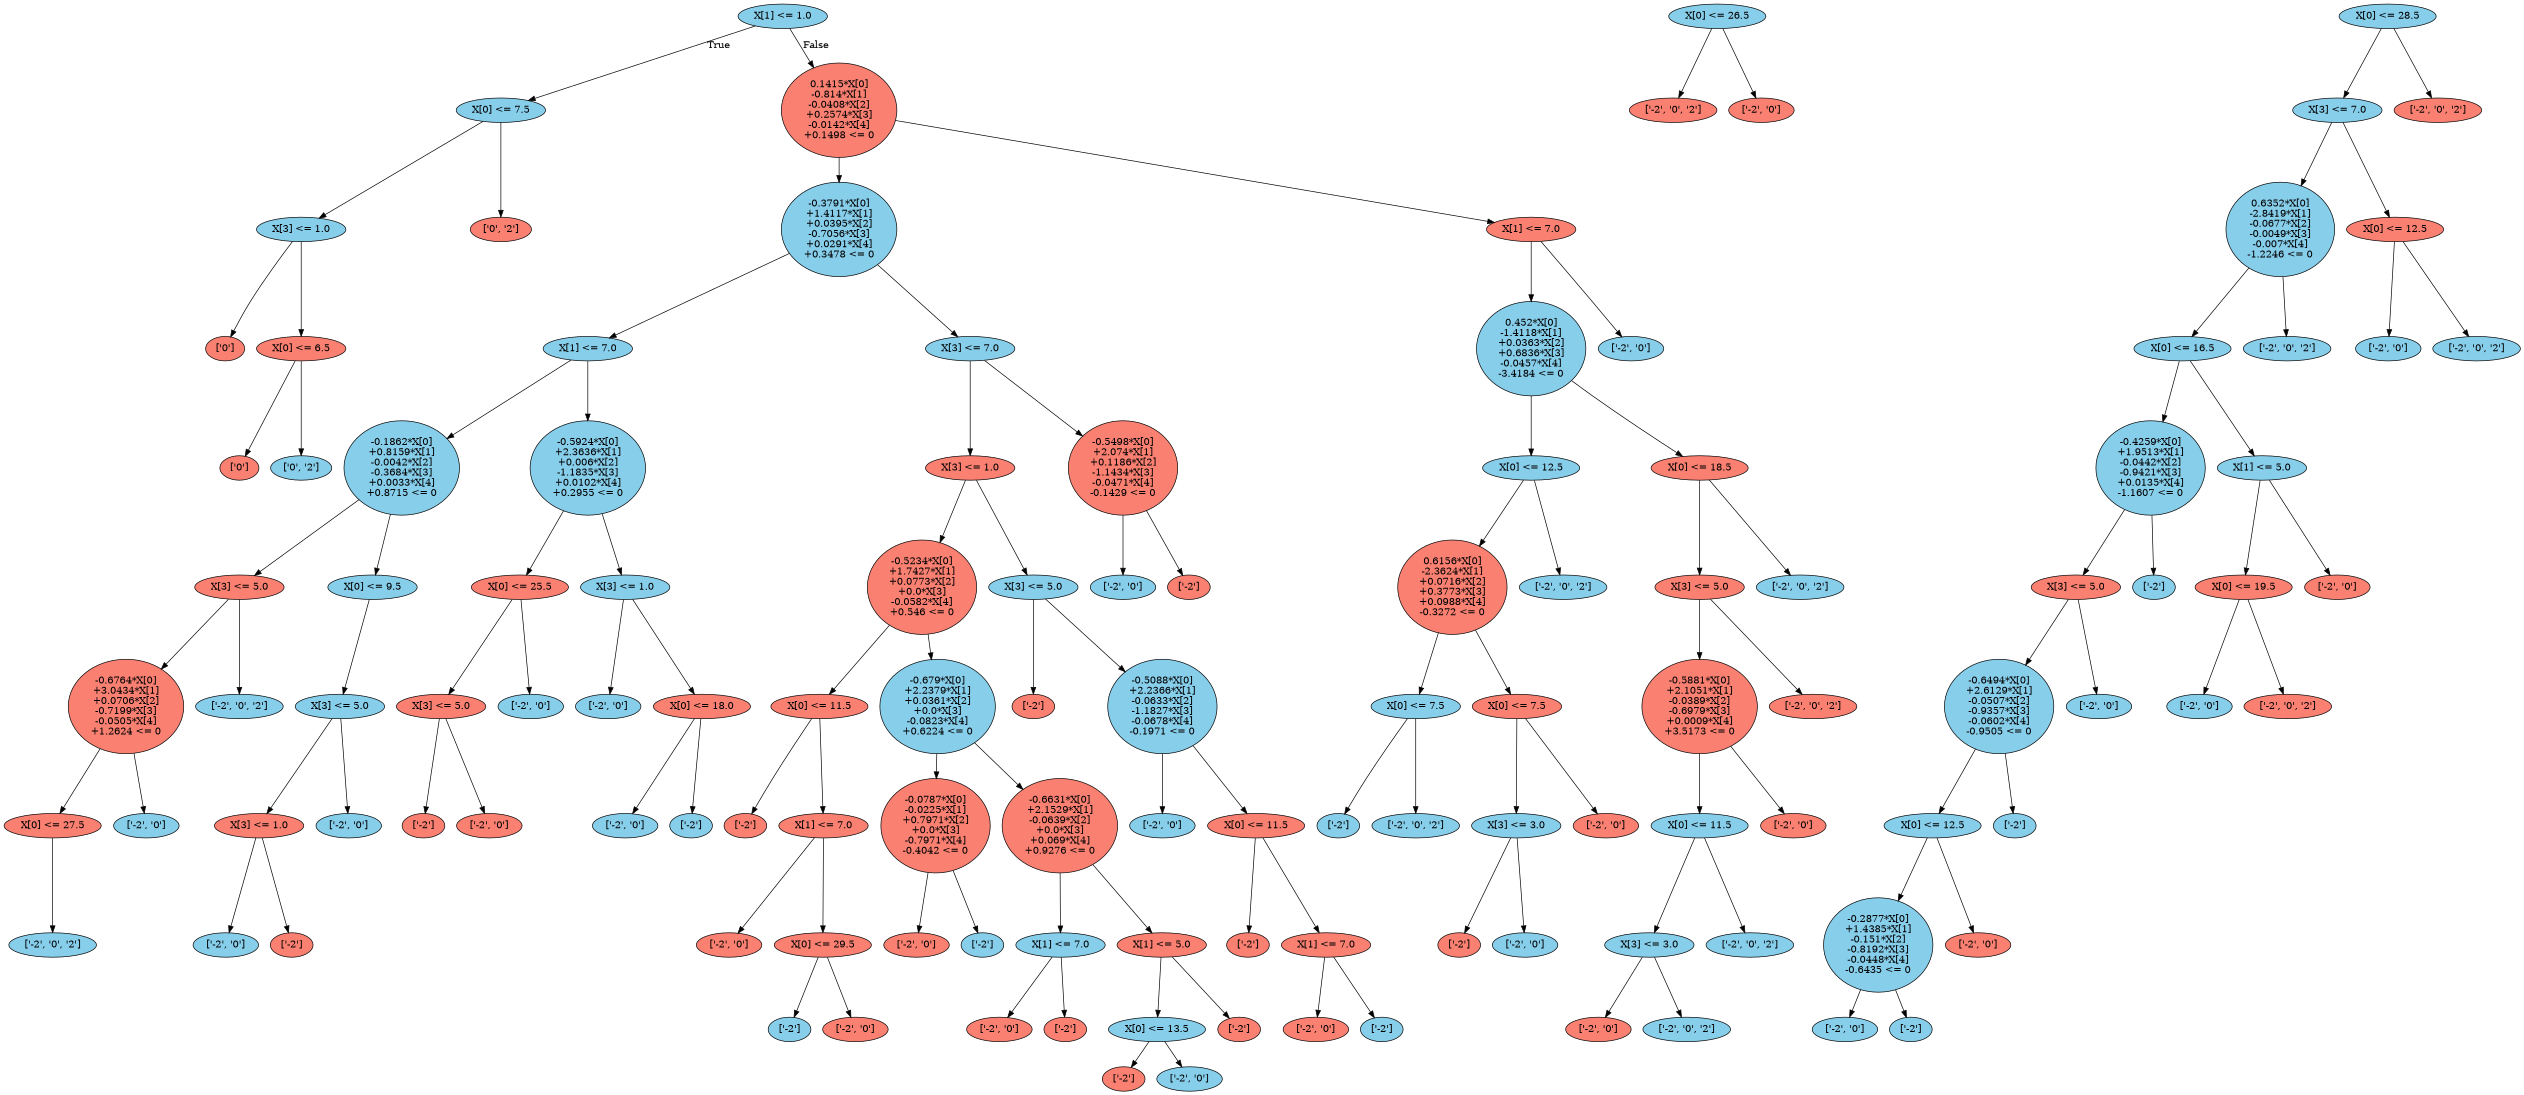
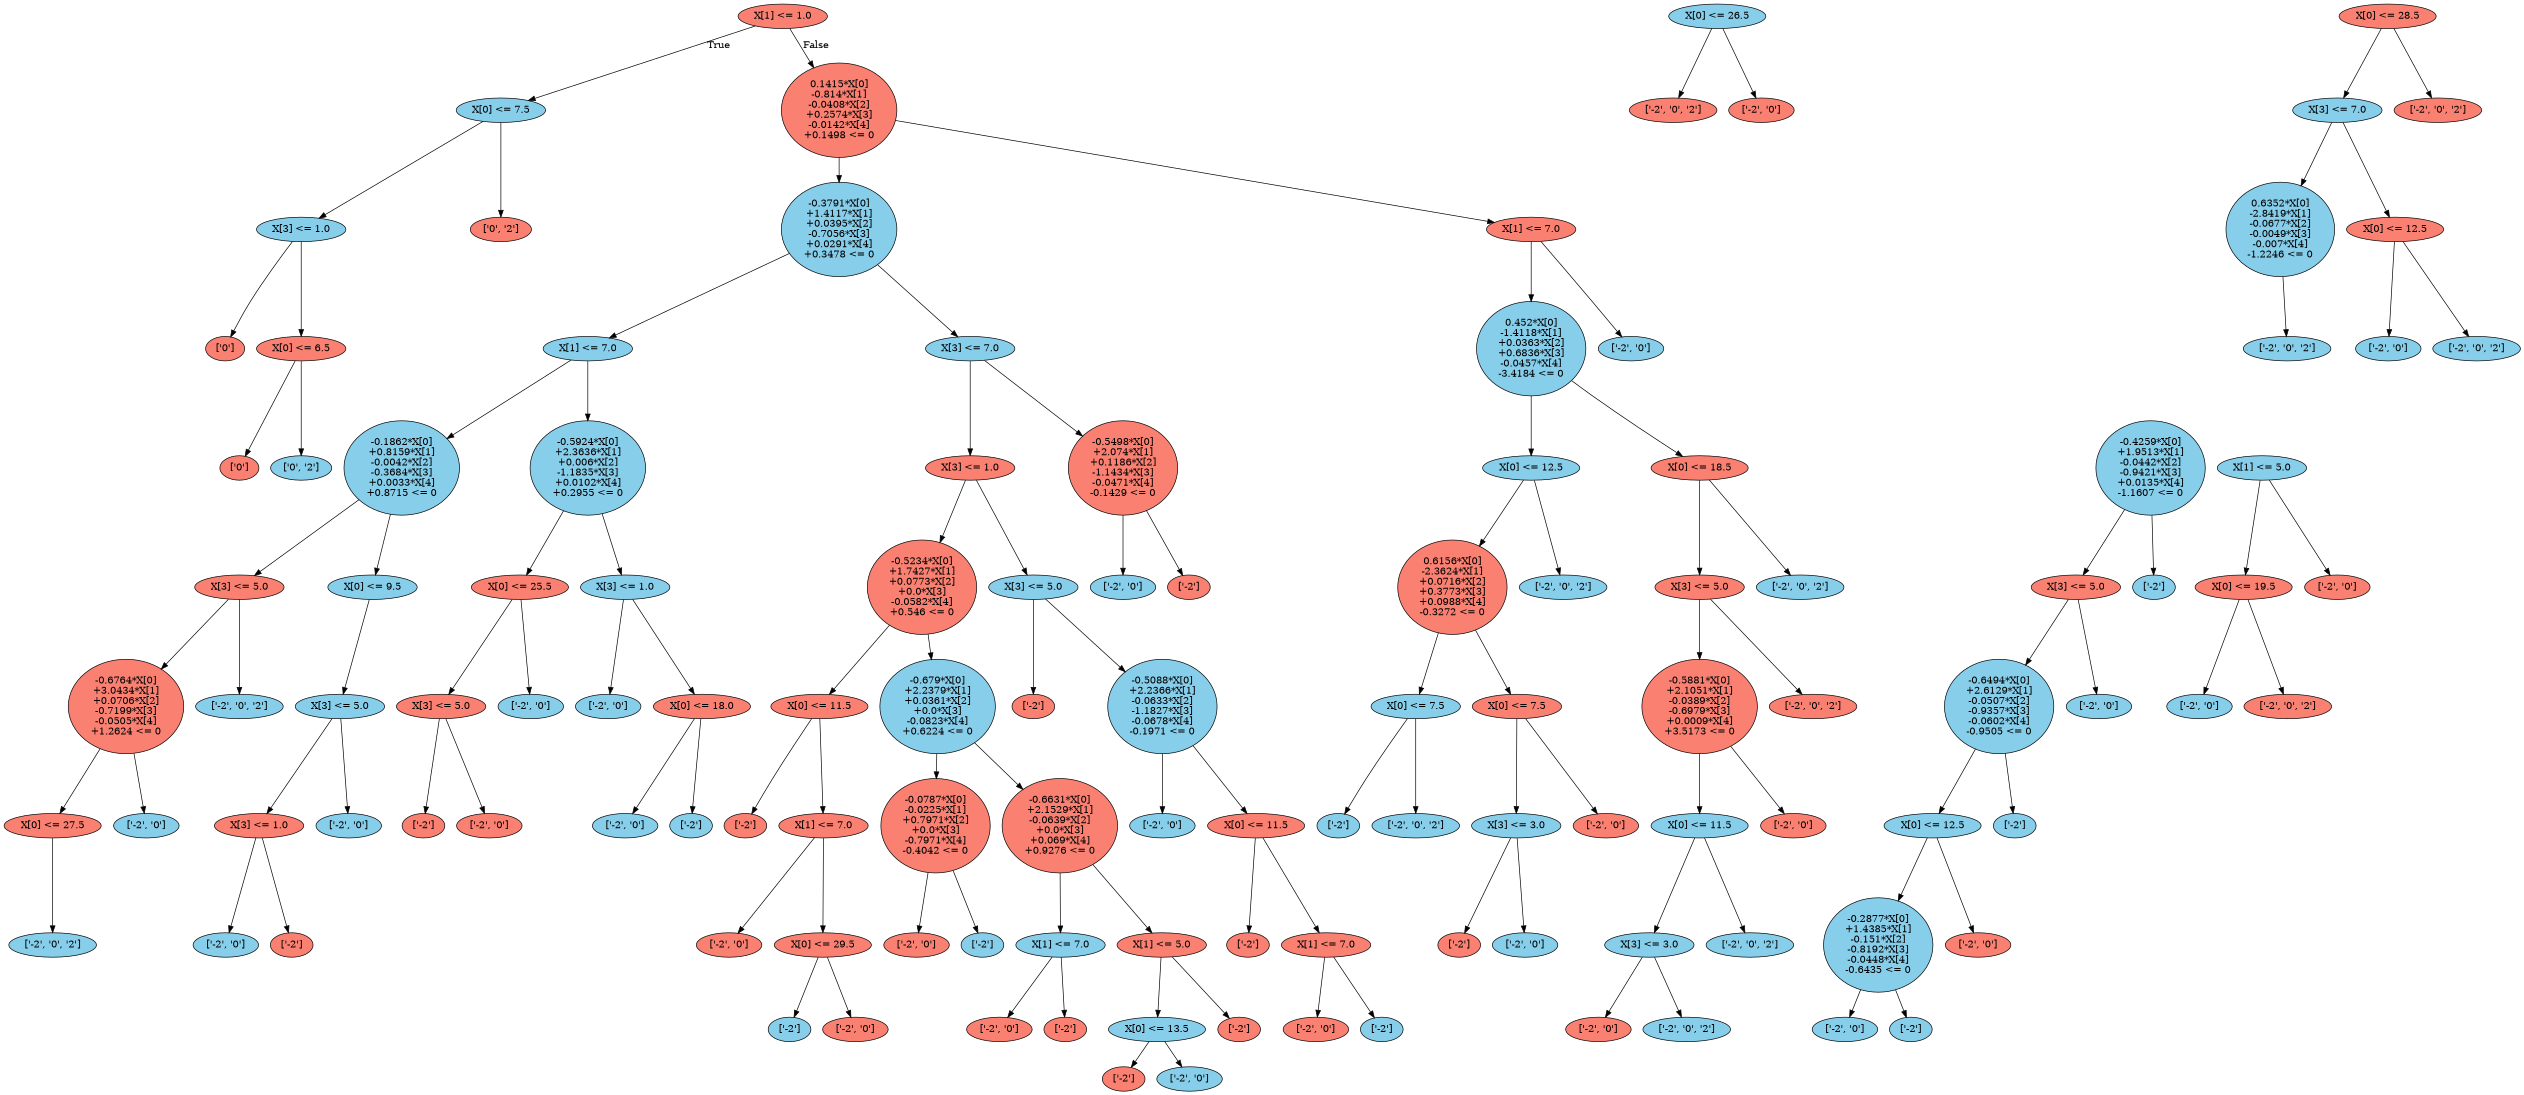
node "X[1] <= 1.0": fillcolor skyblue -> salmon
node "X[0] <= 28.5": fillcolor skyblue -> salmon
node "X[0] <= 16.5": removed
